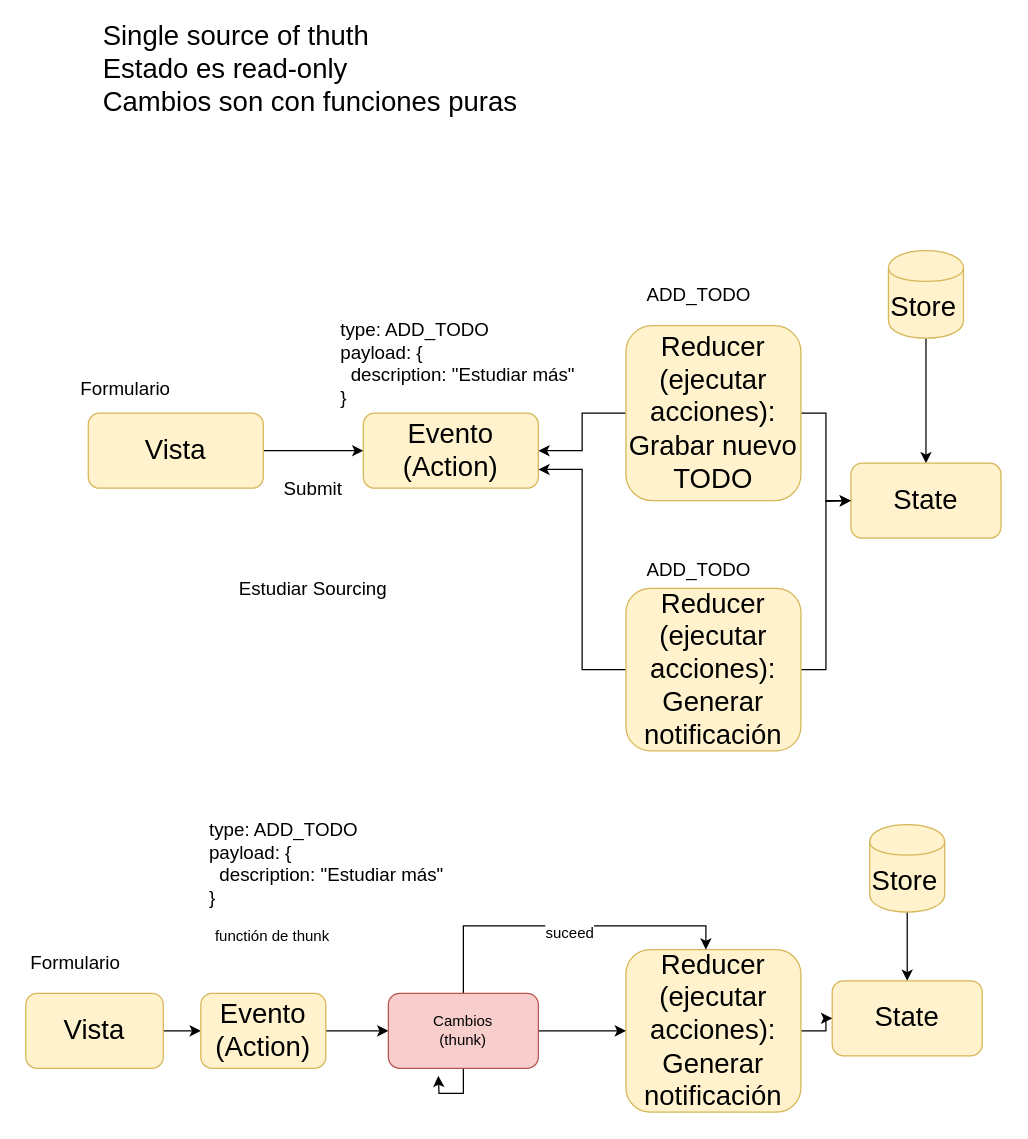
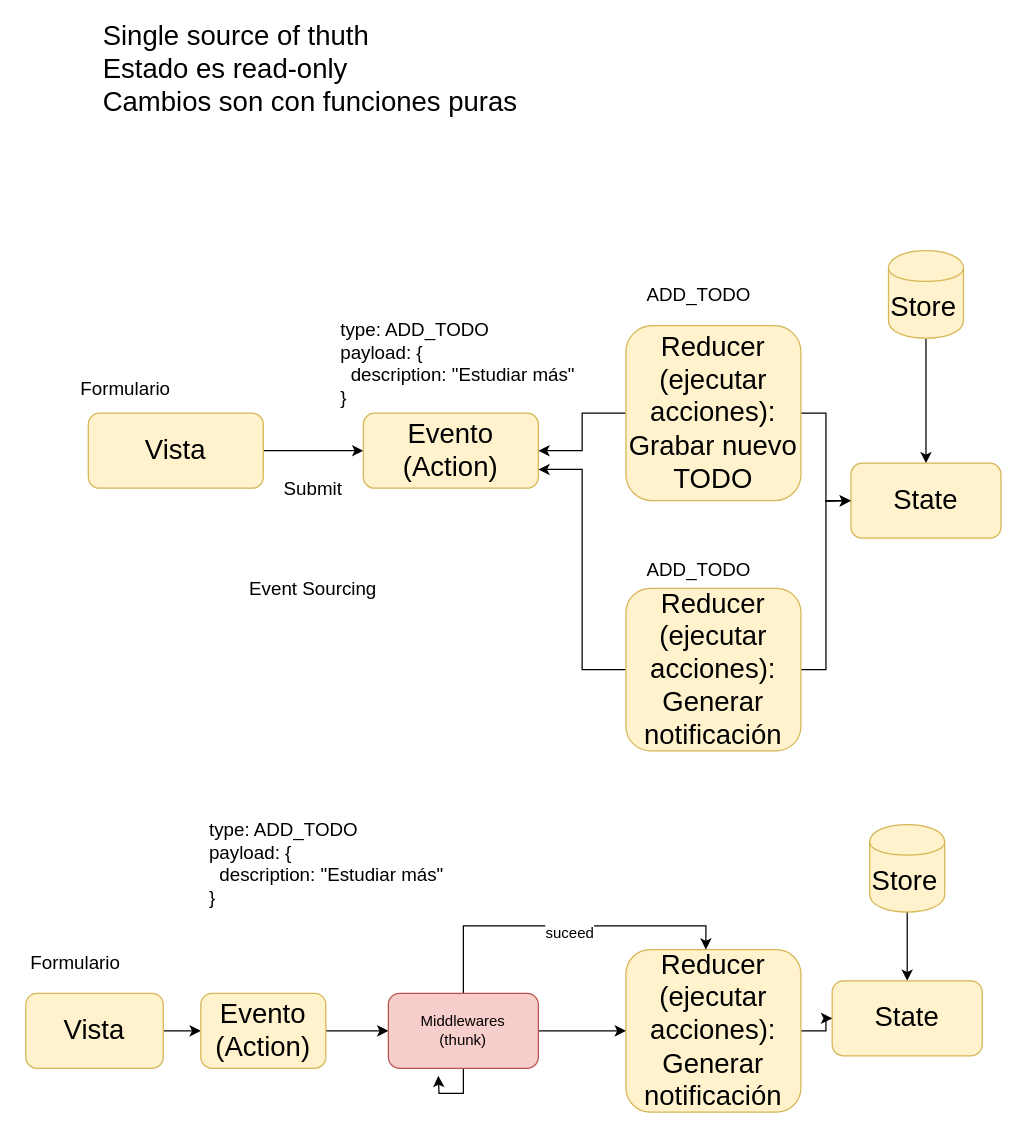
node "Estudiar Sourcing": label "Estudiar Sourcing" -> "Event Sourcing"
node "functión de thunk": removed
node "Cambios (thunk)": label "Cambios (thunk)" -> "Middlewares (thunk)"
